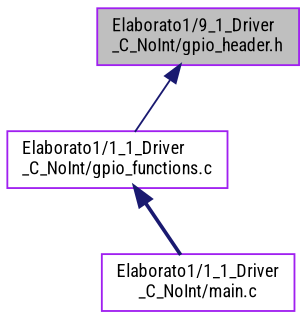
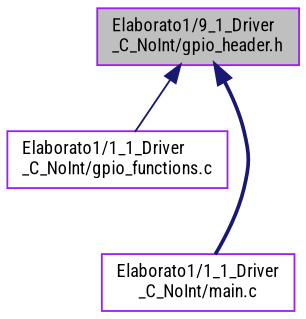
edge "Elaborato1/1_1_Driver _C_NoInt/main.c" -> "Elaborato1/1_1_Driver _C_NoInt/gpio_functions.c": now "Elaborato1/1_1_Driver _C_NoInt/main.c" -> "Elaborato1/9_1_Driver _C_NoInt/gpio_header.h"
